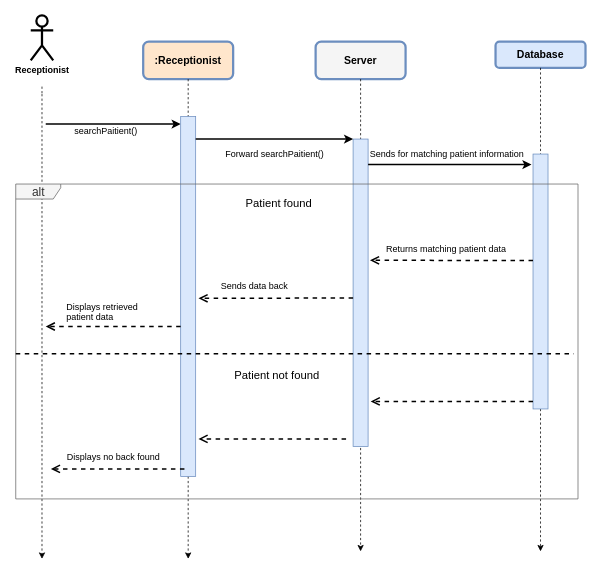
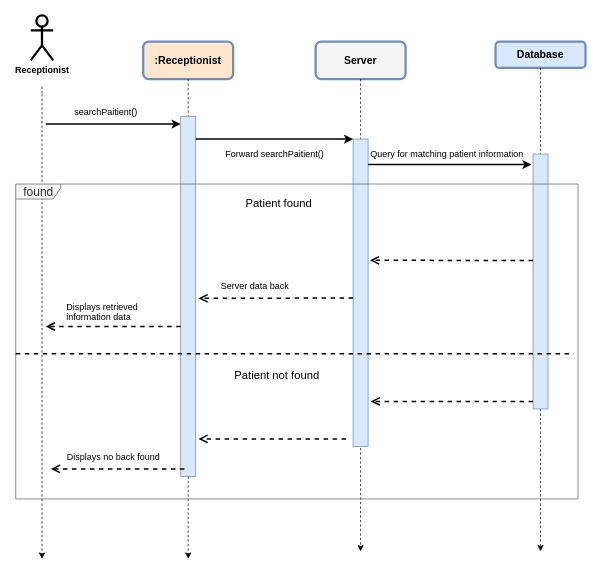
node "searchPaitient()": moved (105, 132) -> (105, 113)
node "Sends for matching patient information": label "Sends for matching patient information" -> "Query for matching patient information"
node "alt": label "alt" -> "found"
node "Returns matching patient data": removed
node "Sends data back": label "Sends data back" -> "Server data back"
node "Displays retrieved patient data": label "Displays retrieved patient data" -> "Displays retrieved information data"
